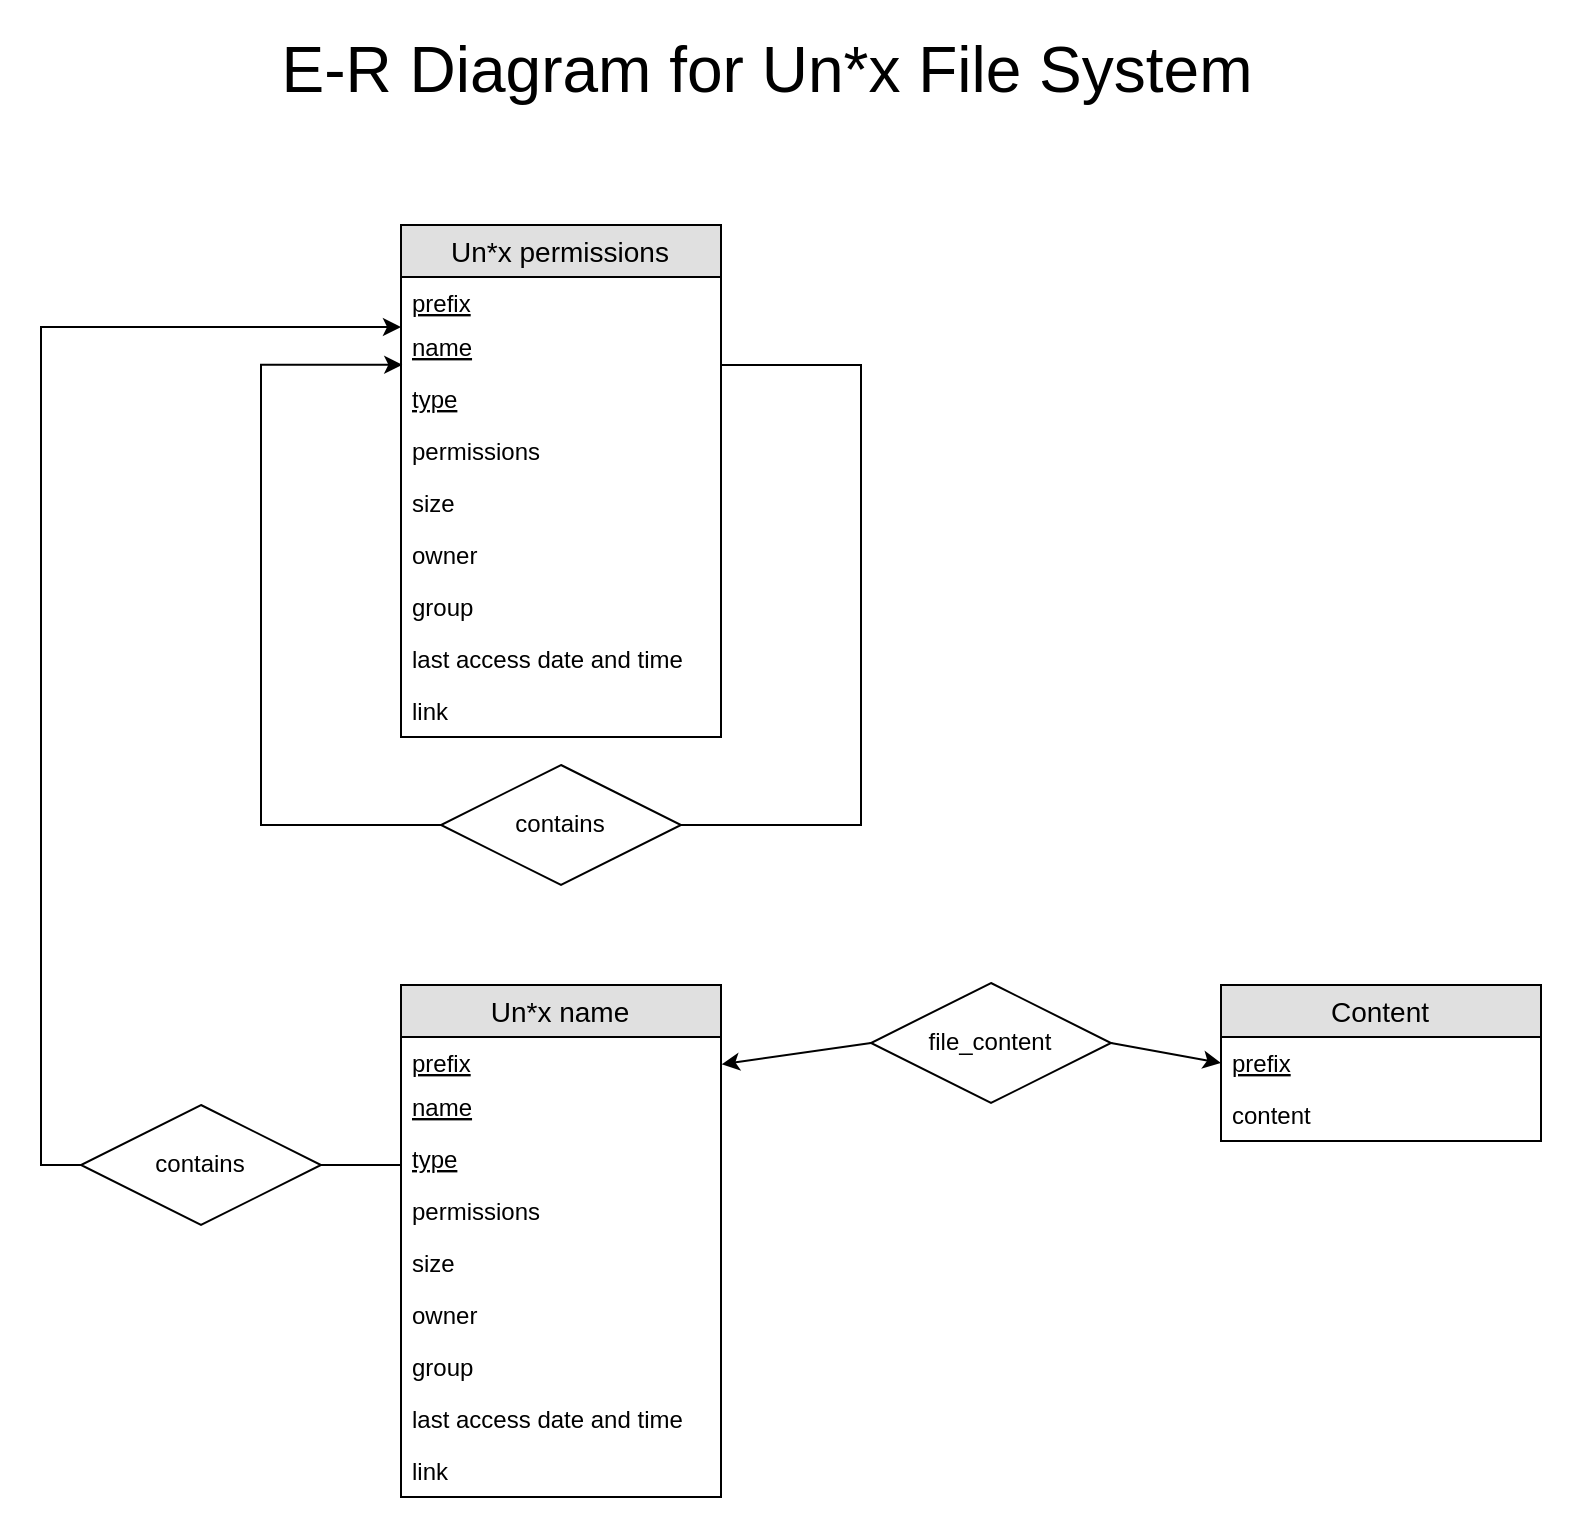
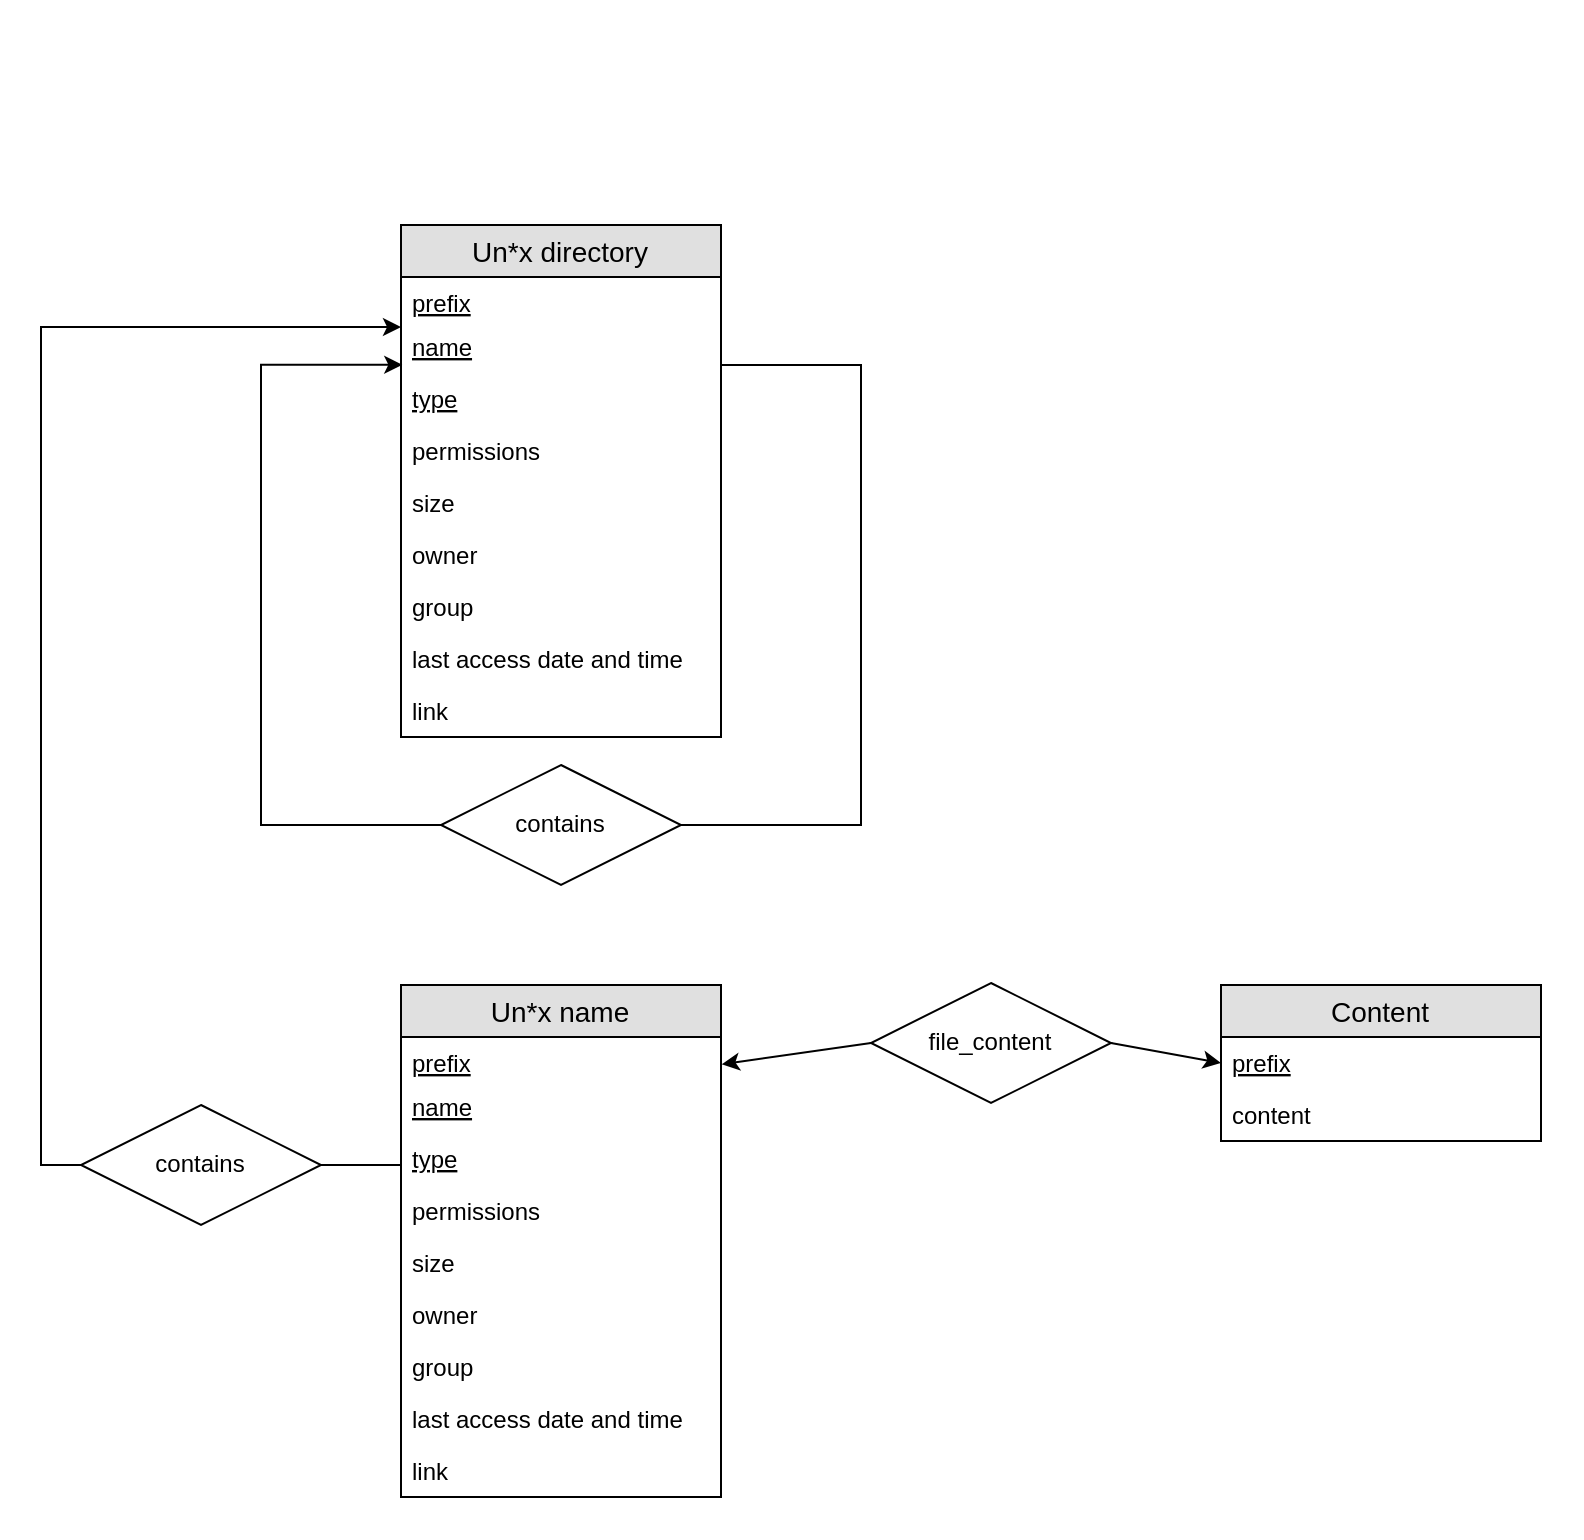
node "E-R Diagram for Un*x File System": removed
node "Un*x permissions": label "Un*x permissions" -> "Un*x directory"
